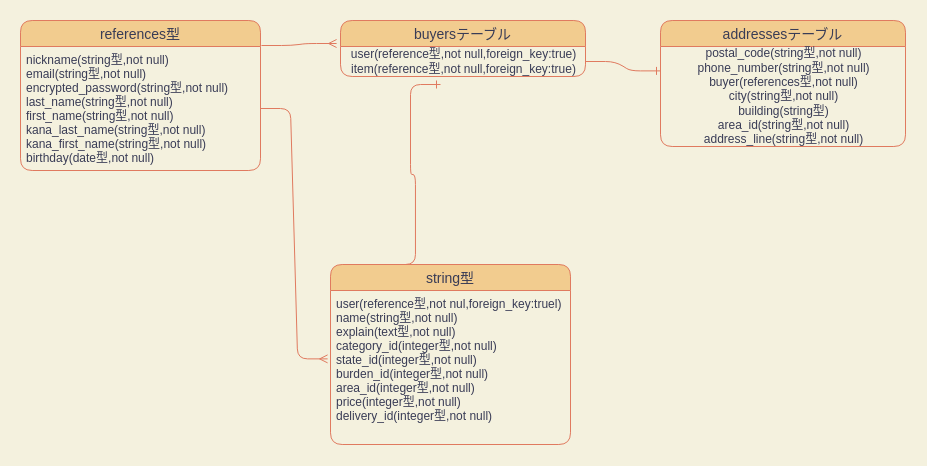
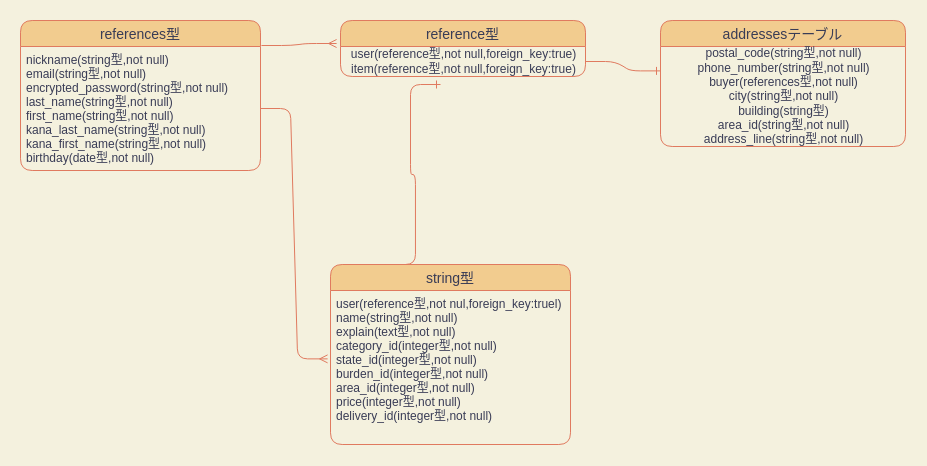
node "buyersテーブル": label "buyersテーブル" -> "reference型"
